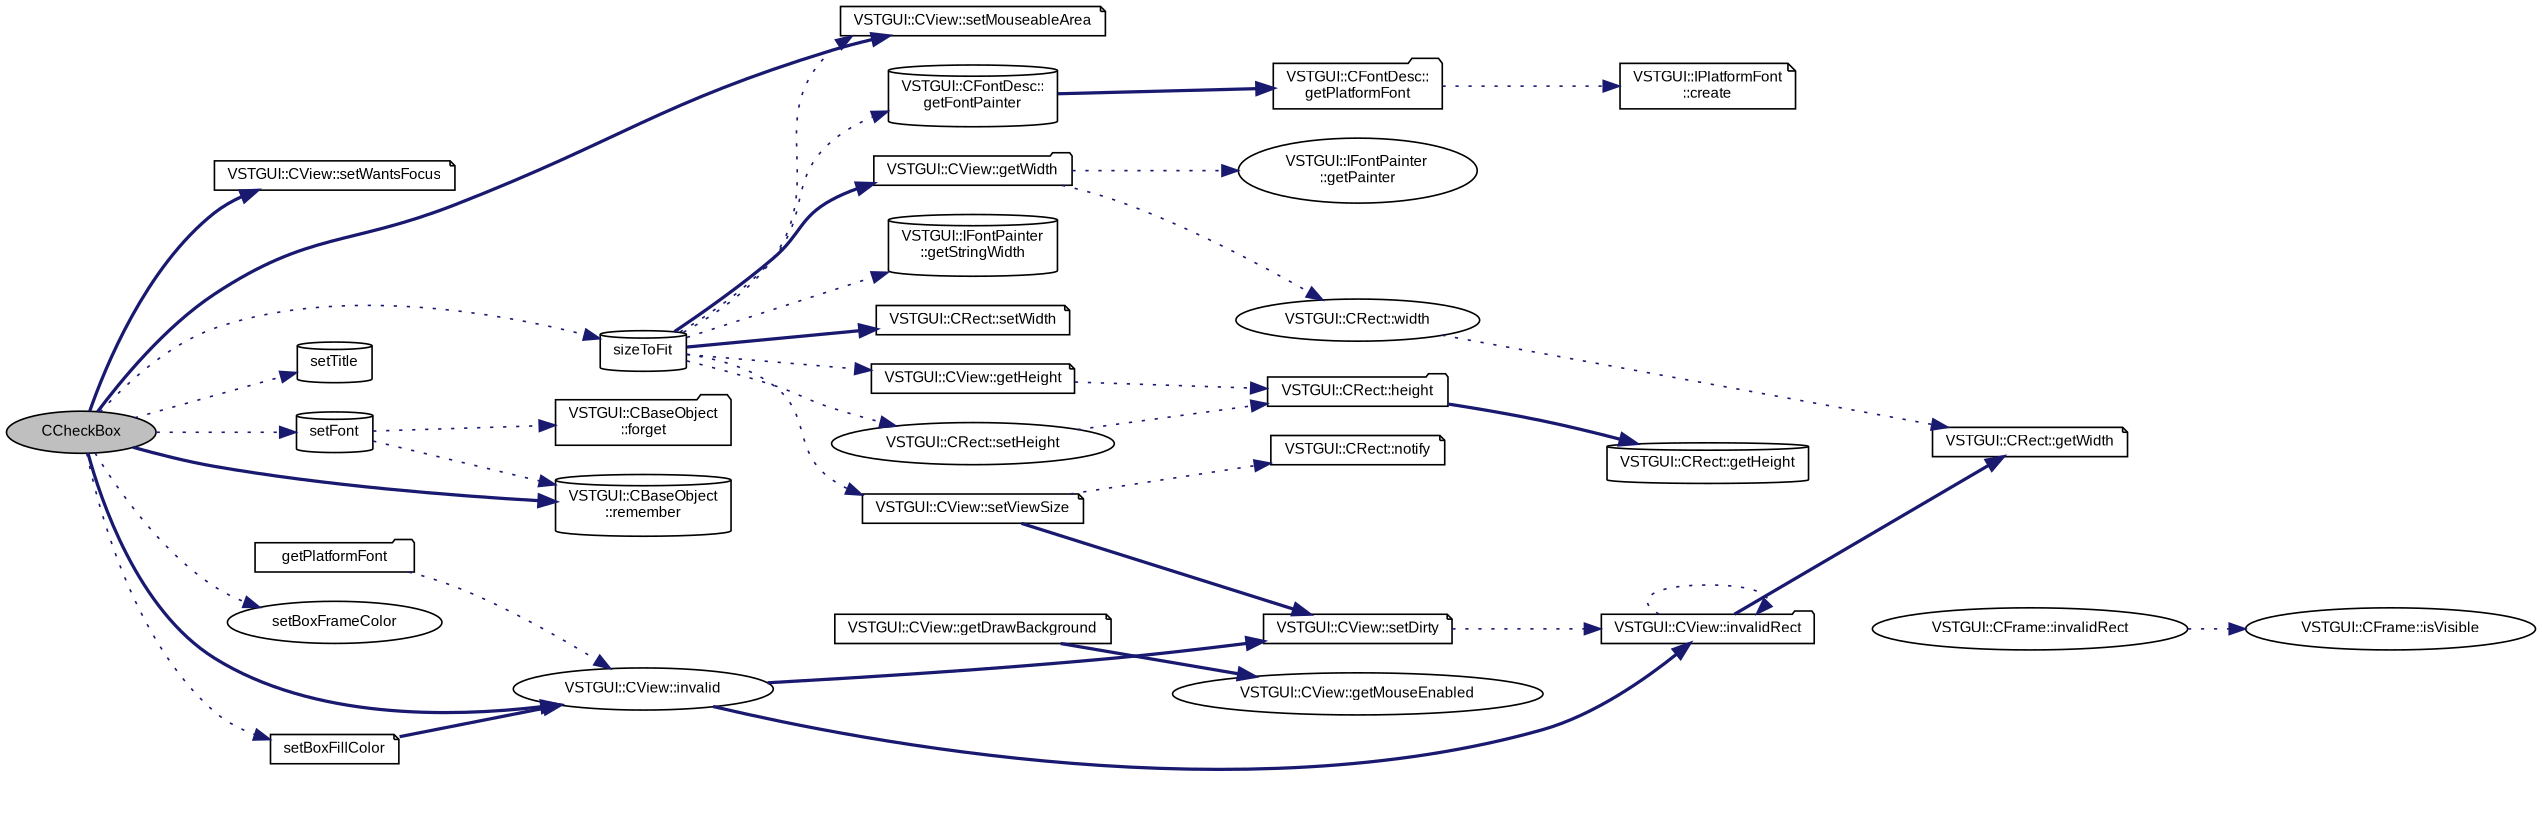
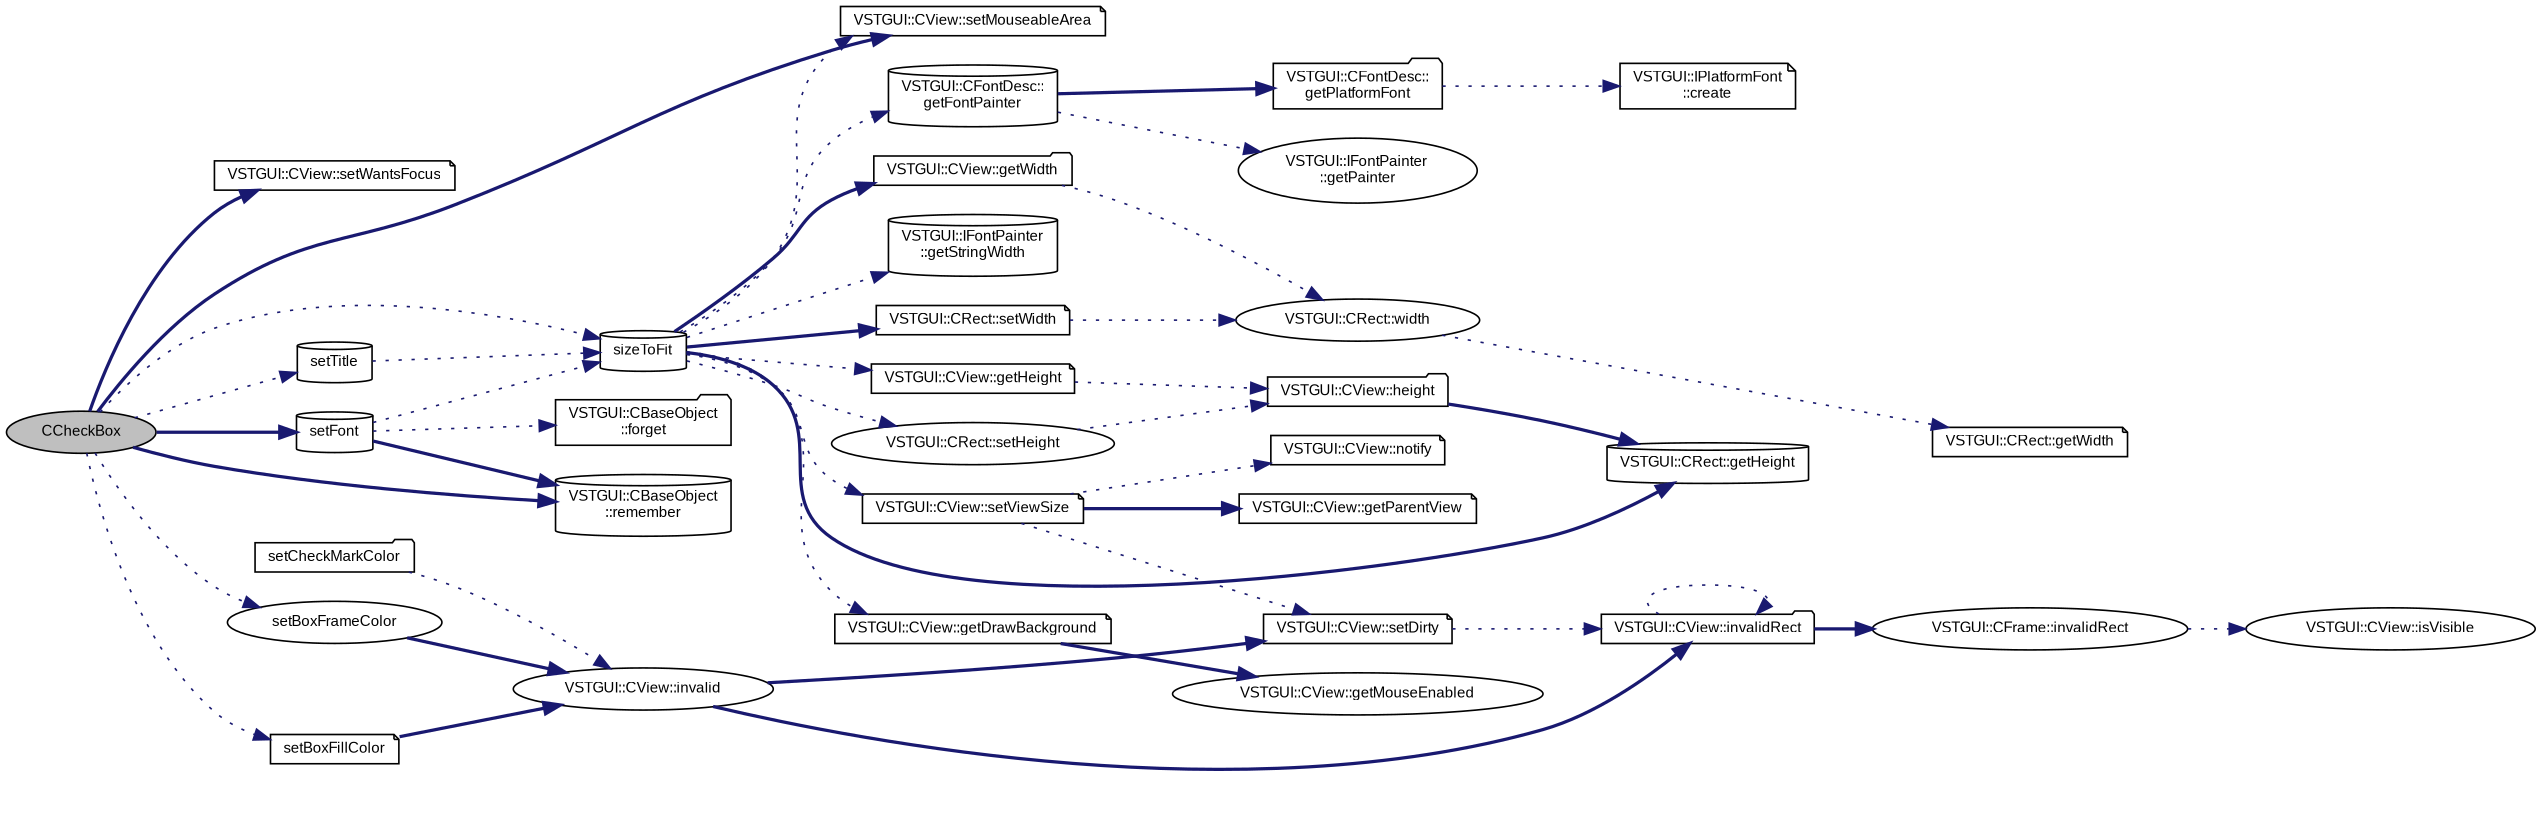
edge "VSTGUI::CView::getWidth" -> "VSTGUI::IFontPainter ::getPainter": now "VSTGUI::CFontDesc:: getFontPainter" -> "VSTGUI::IFontPainter ::getPainter"
edge "VSTGUI::CRect::setWidth" -> "VSTGUI::CRect::width": added
edge "setTitle" -> "sizeToFit": added
node "VSTGUI::CRect::height": label "VSTGUI::CRect::height" -> "VSTGUI::CView::height"
edge "setFont" -> "sizeToFit": added
edge "CCheckBox" -> "setFont": style dotted -> bold
node "VSTGUI::CRect::notify": label "VSTGUI::CRect::notify" -> "VSTGUI::CView::notify"
edge "setFont" -> "VSTGUI::CBaseObject ::remember": style dotted -> bold
node "VSTGUI::CView::getParentView": added
edge "sizeToFit" -> "VSTGUI::CView::getDrawBackground": added
edge "VSTGUI::CView::invalidRect" -> "VSTGUI::CRect::getWidth": now "VSTGUI::CView::invalidRect" -> "VSTGUI::CFrame::invalidRect"
node "getPlatformFont": label "getPlatformFont" -> "setCheckMarkColor"
edge "VSTGUI::CView::setViewSize" -> "VSTGUI::CView::setDirty": style bold -> dotted
edge "sizeToFit" -> "VSTGUI::CRect::getHeight": added
node "VSTGUI::CFrame::isVisible": label "VSTGUI::CFrame::isVisible" -> "VSTGUI::CView::isVisible"
edge "CCheckBox" -> "VSTGUI::CView::invalid": now "setBoxFrameColor" -> "VSTGUI::CView::invalid"
